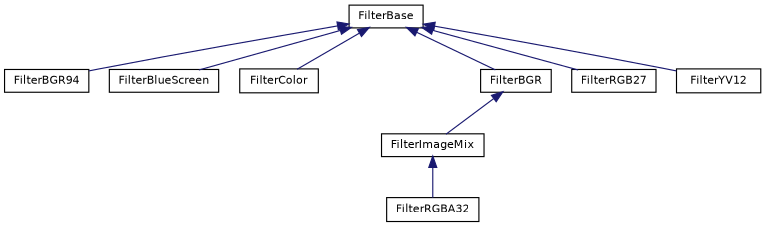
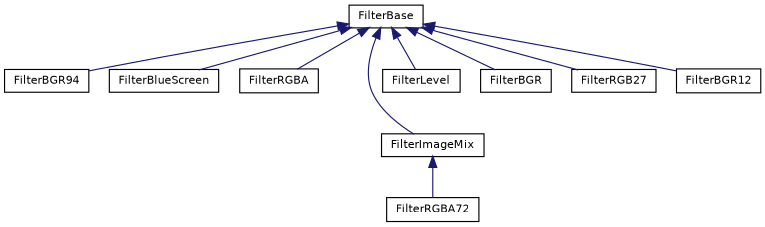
node "FilterColor": label "FilterColor" -> "FilterRGBA"
node "FilterLevel": added
node "FilterYV12": label "FilterYV12" -> "FilterBGR12"
edge "FilterImageMix" -> "FilterBGR": now "FilterImageMix" -> "FilterBase"
node "FilterRGBA32": label "FilterRGBA32" -> "FilterRGBA72"
